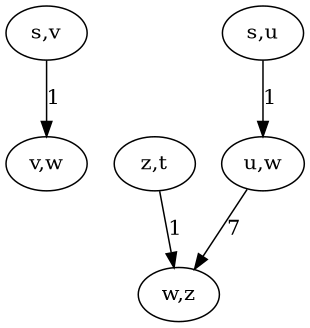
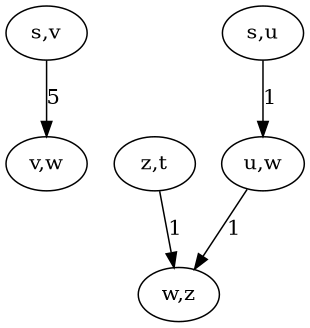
edge "s,v" -> "v,w": label "1" -> "5"
edge "u,w" -> "w,z": label "7" -> "1"
